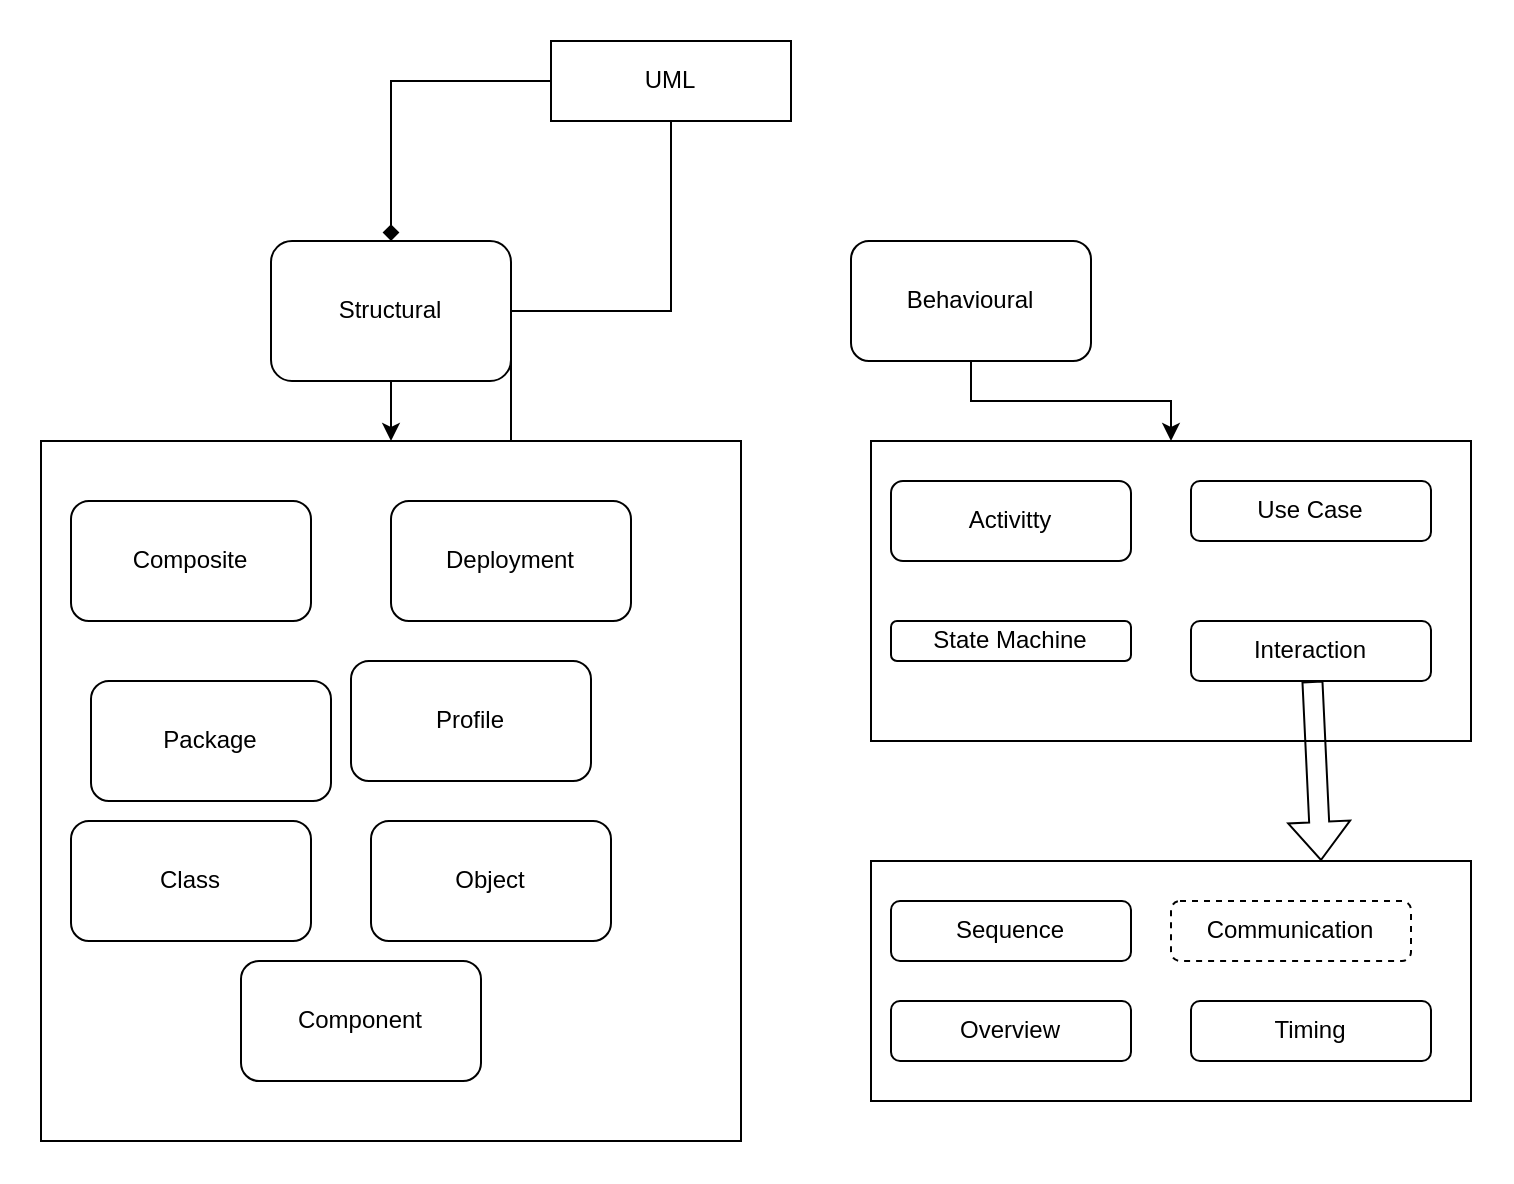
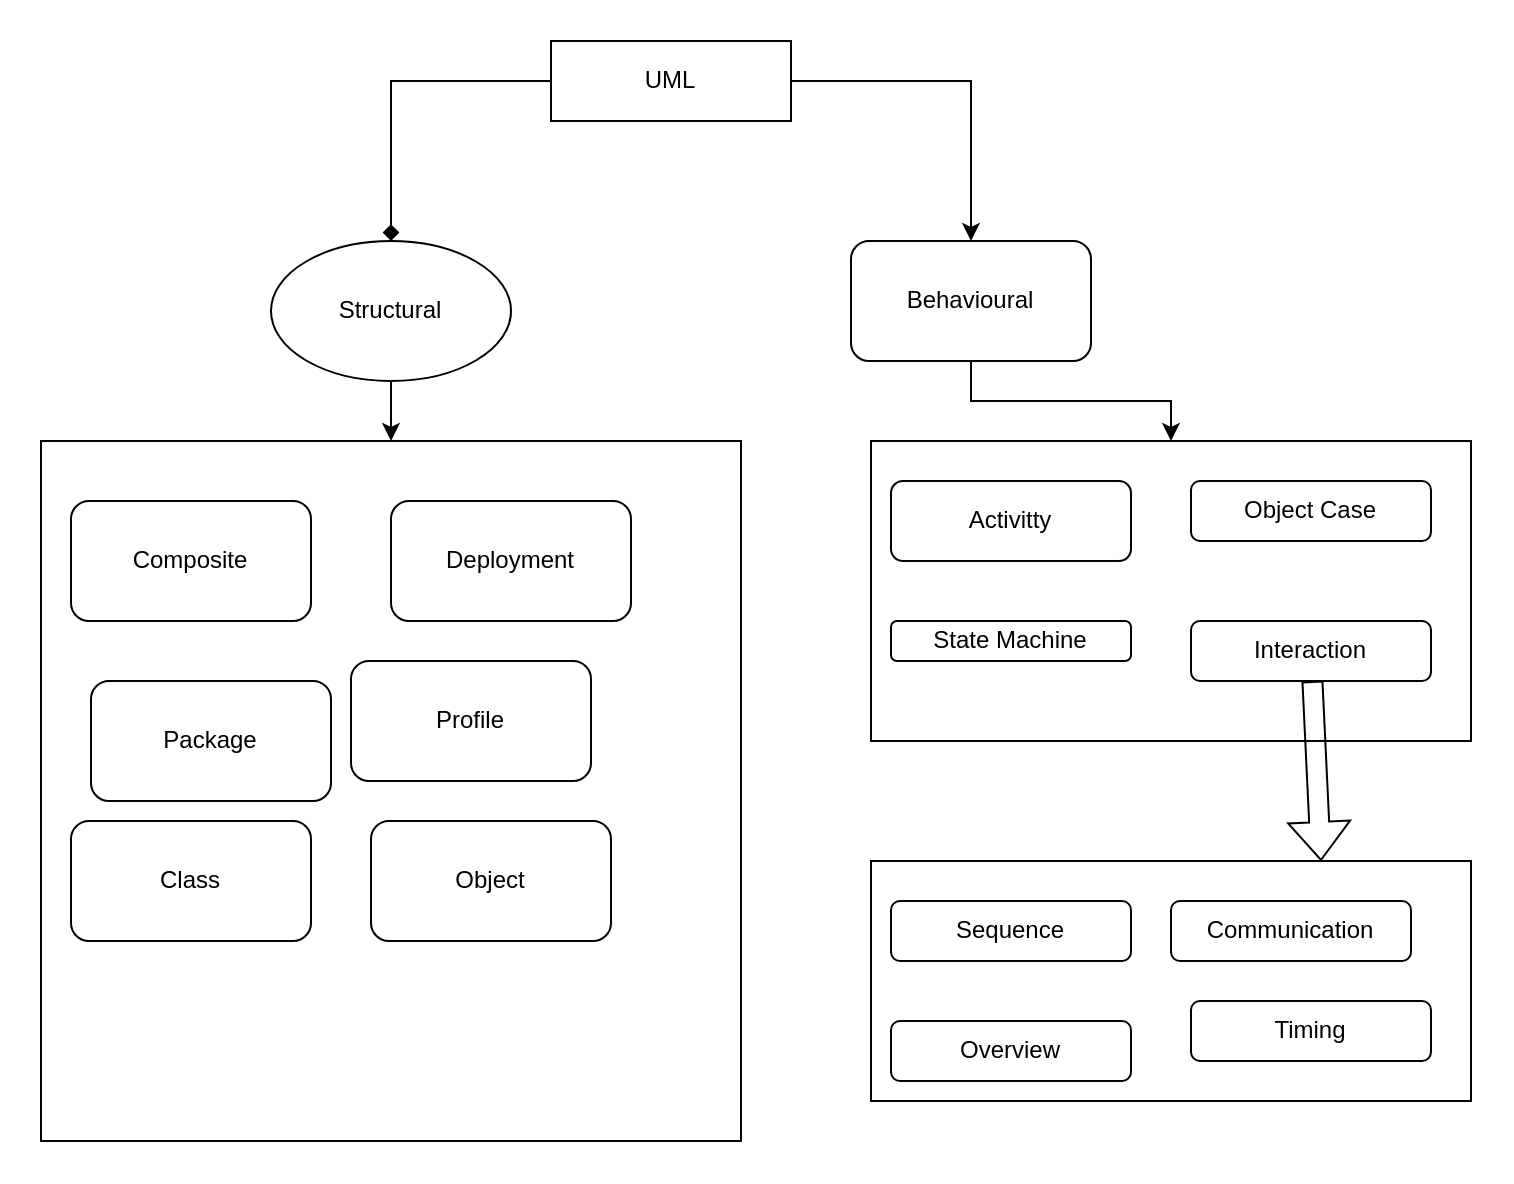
node "Structural": shape rounded rectangle -> ellipse
edge "UML" -> "Deployment": now "UML" -> "Behavioural"
node "Use Case": label "Use Case" -> "Object Case"
node "Communication": style dashed -> solid
node "Component": removed
node "Overview": moved (1011, 1031) -> (1011, 1051)
